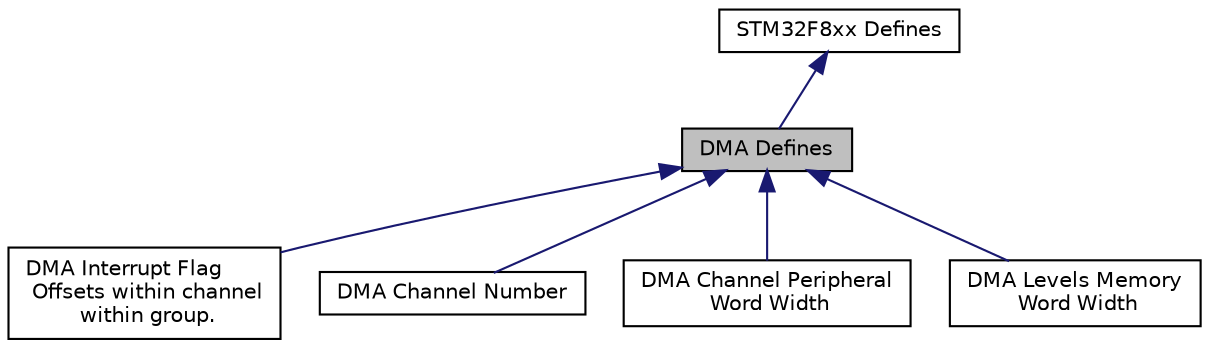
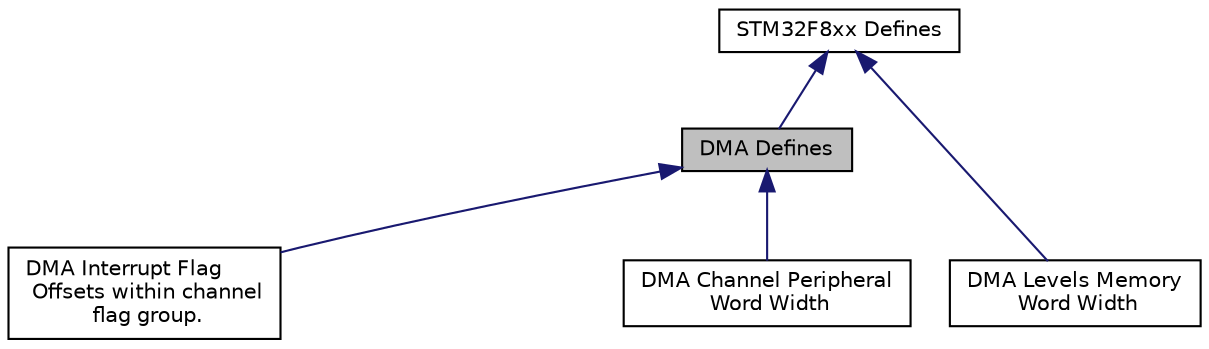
edge "DMA Levels Memory Word Width" -> "DMA Defines": now "DMA Levels Memory Word Width" -> "STM32F8xx Defines"
node "DMA Interrupt Flag Offsets within channel within group.": label "DMA Interrupt Flag Offsets within channel within group." -> "DMA Interrupt Flag Offsets within channel flag group."
node "DMA Channel Number": removed
